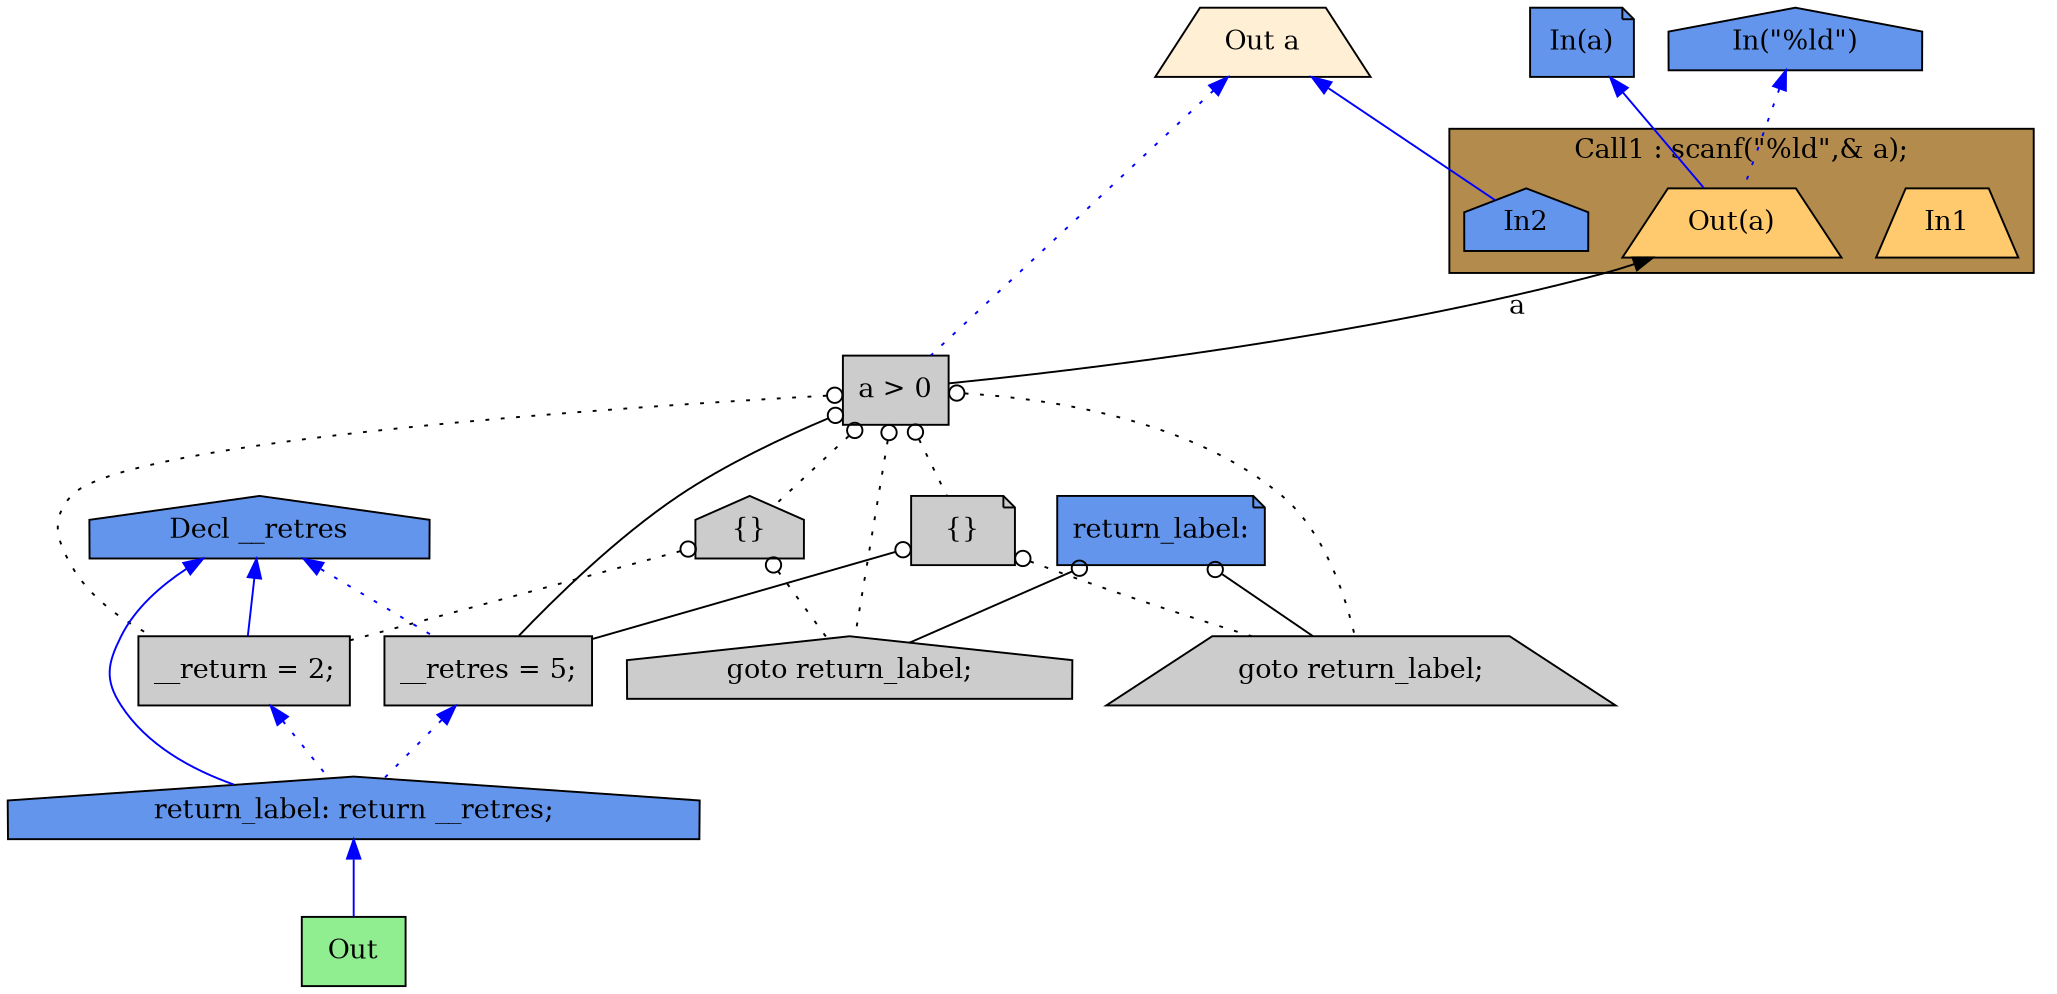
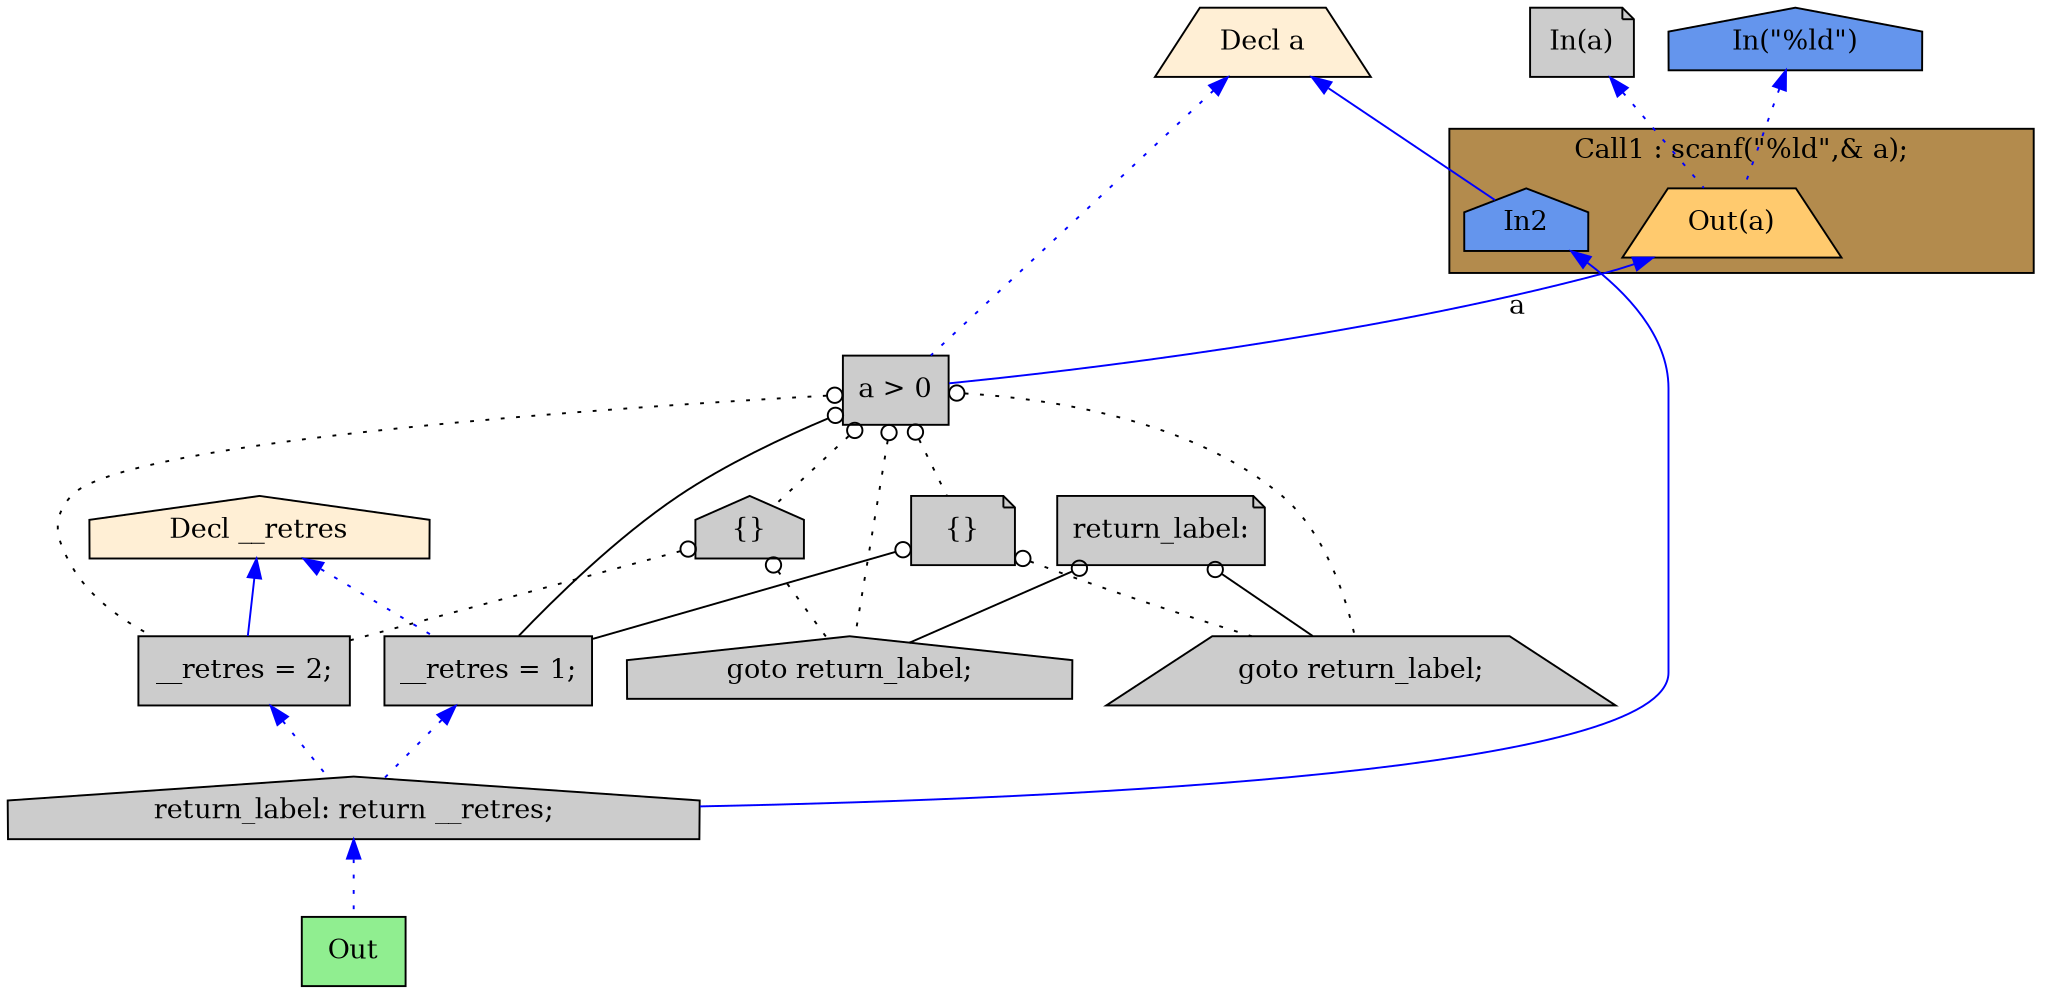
node "Out a": label "Out a" -> "Decl a"
node "In(a)": fillcolor #6495ed -> #cccccc
edge "Out(a)" -> "In(a)": style solid -> dotted
node "In1": removed
edge "a > 0" -> "Out(a)": color #000000 -> #0000ff
node "Decl __retres": fillcolor #6495ed -> #ffefd5
node "return_label:": fillcolor #6495ed -> #cccccc
node "__return = 2;": label "__return = 2;" -> "__retres = 2;"
node "__retres = 5;": label "__retres = 5;" -> "__retres = 1;"
edge "return_label: return __retres;" -> "Decl __retres": now "return_label: return __retres;" -> "In2"
node "return_label: return __retres;": fillcolor #6495ed -> #cccccc
edge "Out" -> "return_label: return __retres;": style solid -> dotted
